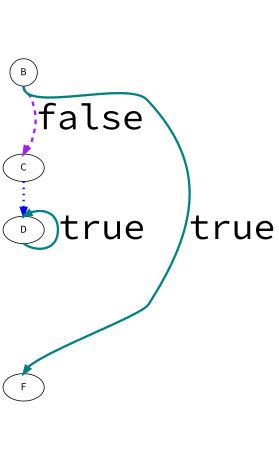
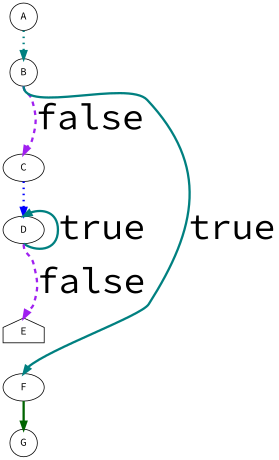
node "A": added
node "E": added
node "G": added
